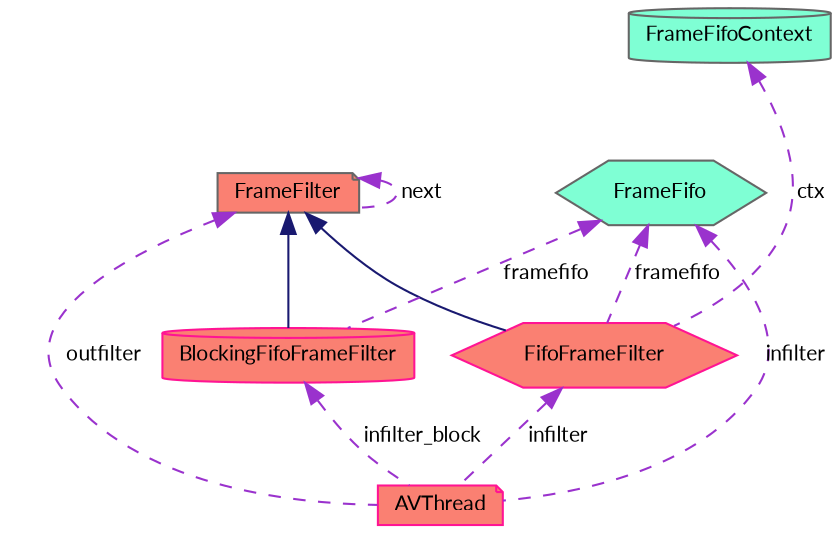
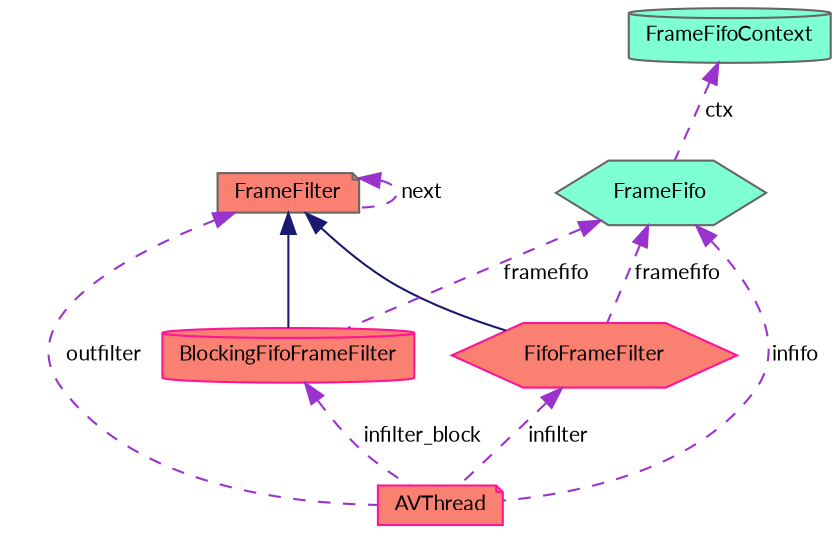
edge "FifoFrameFilter" -> "FrameFifoContext": now "FrameFifo" -> "FrameFifoContext"
edge "AVThread" -> "FrameFifo": label " infilter" -> " infifo"
